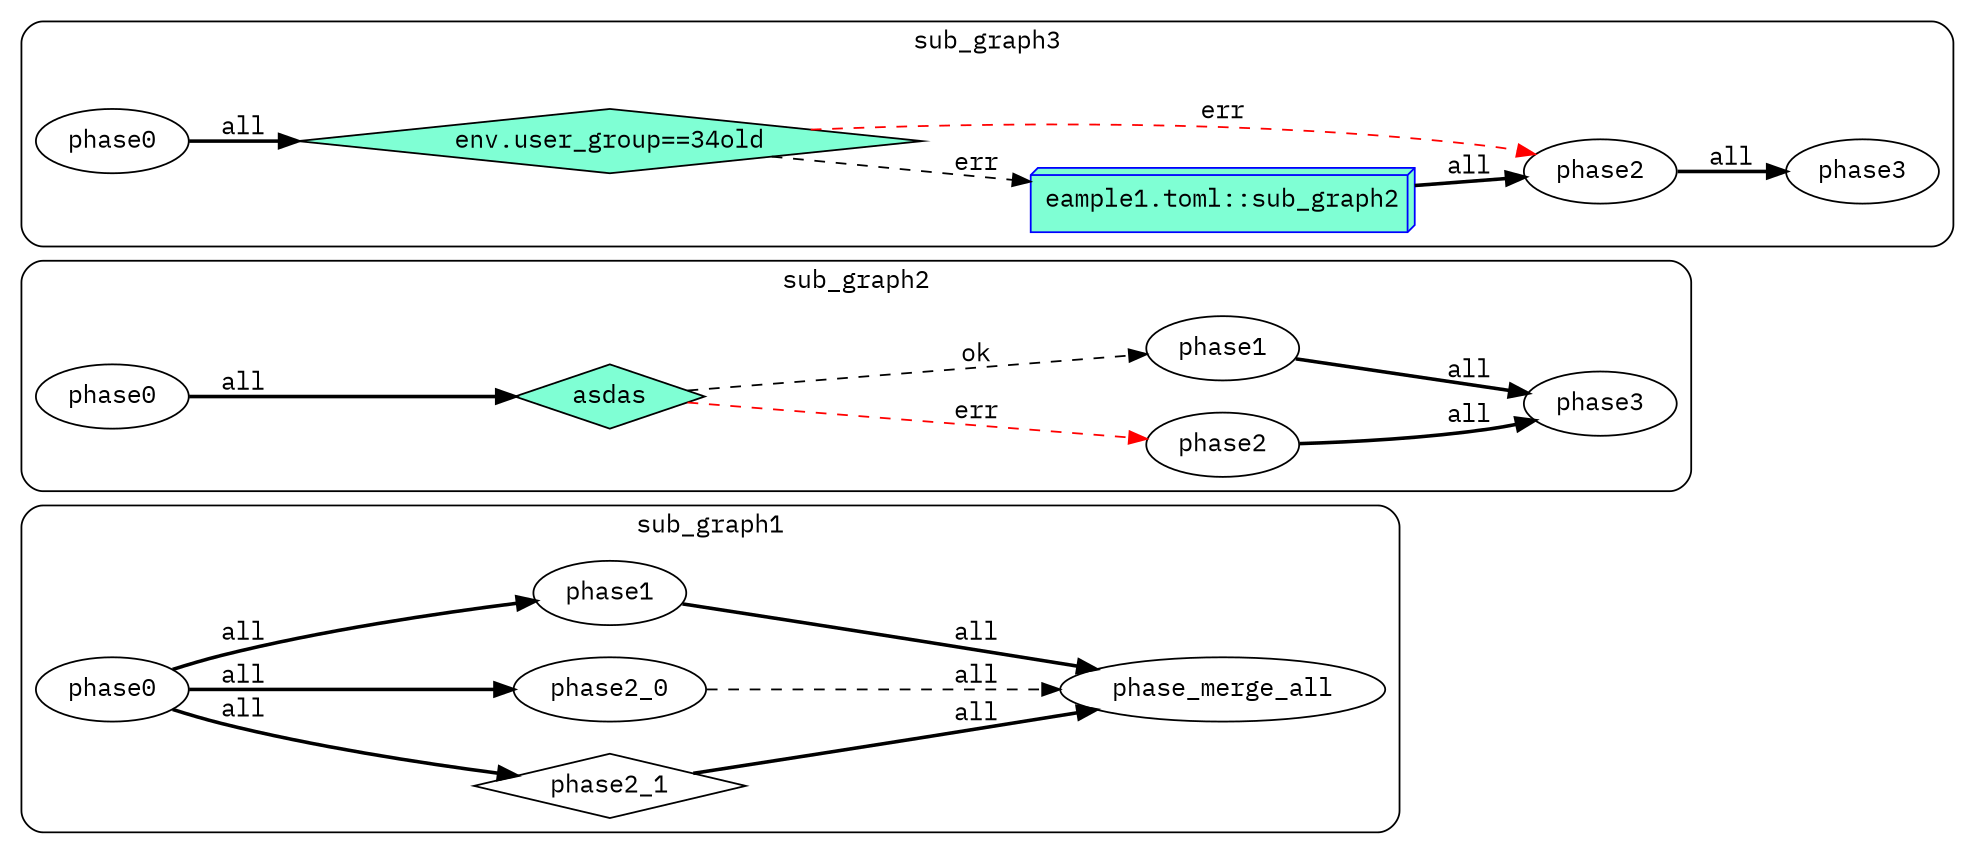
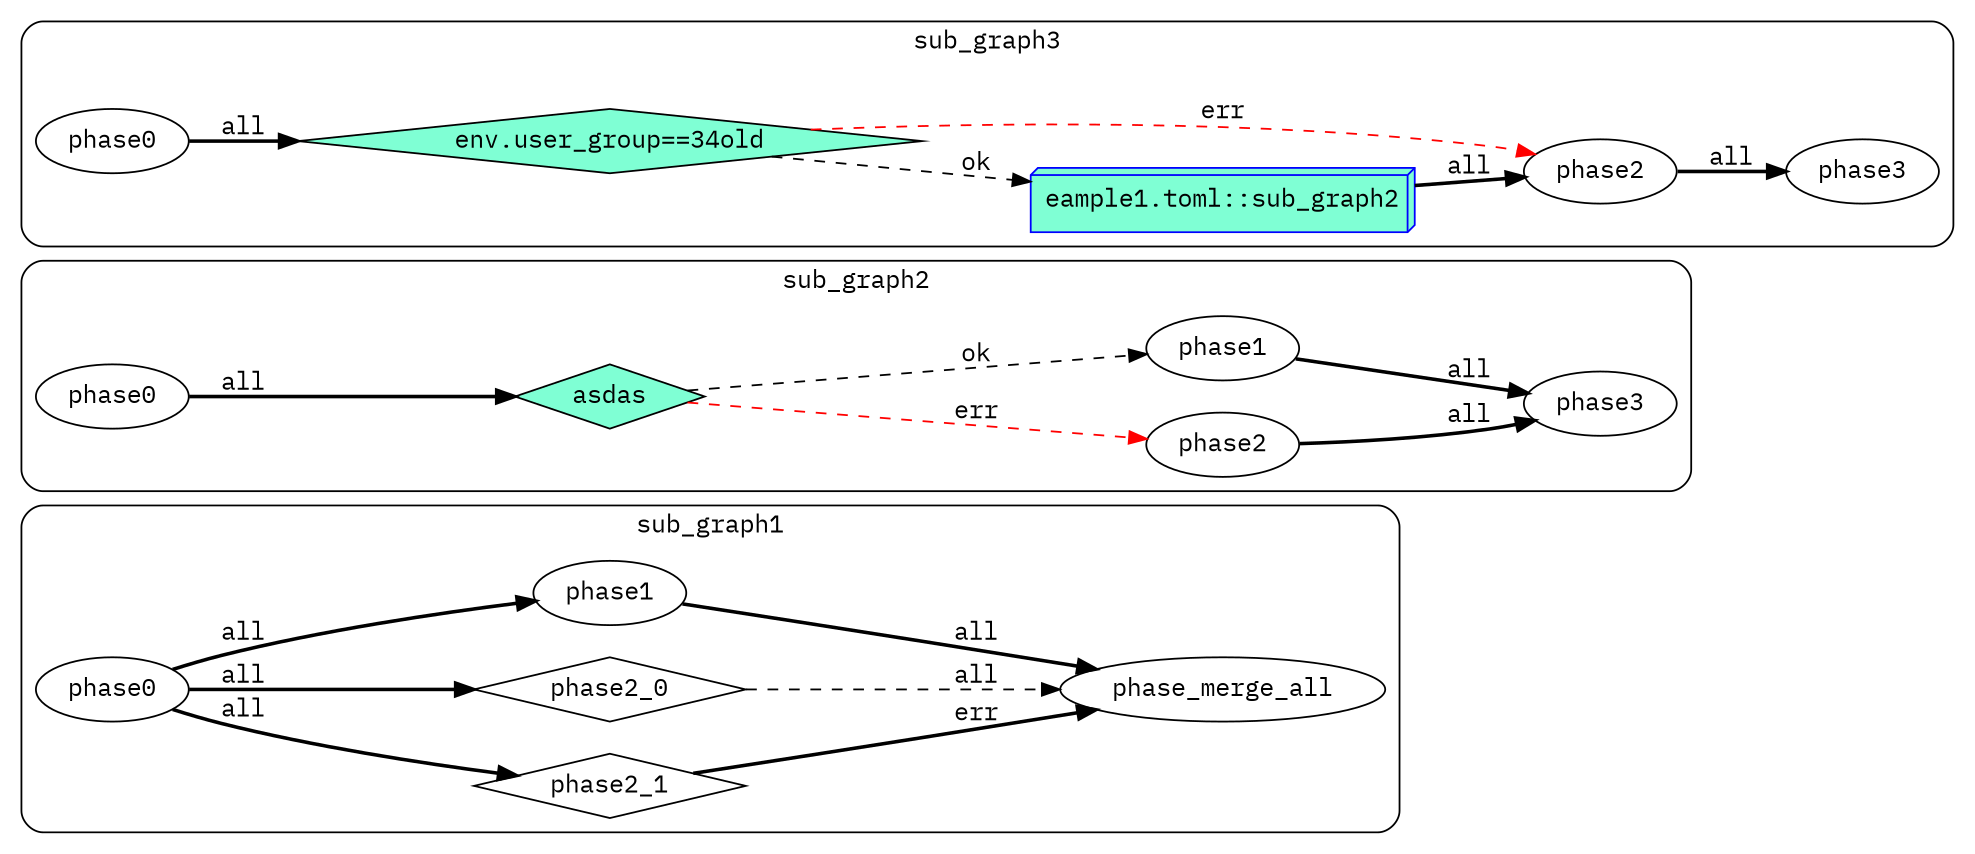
edge "env.user_group==34old" -> "eample1.toml::sub_graph2": label "err" -> "ok"
node "phase2_0": shape ellipse -> diamond
edge "phase2_1" -> "phase_merge_all": label "all" -> "err"
